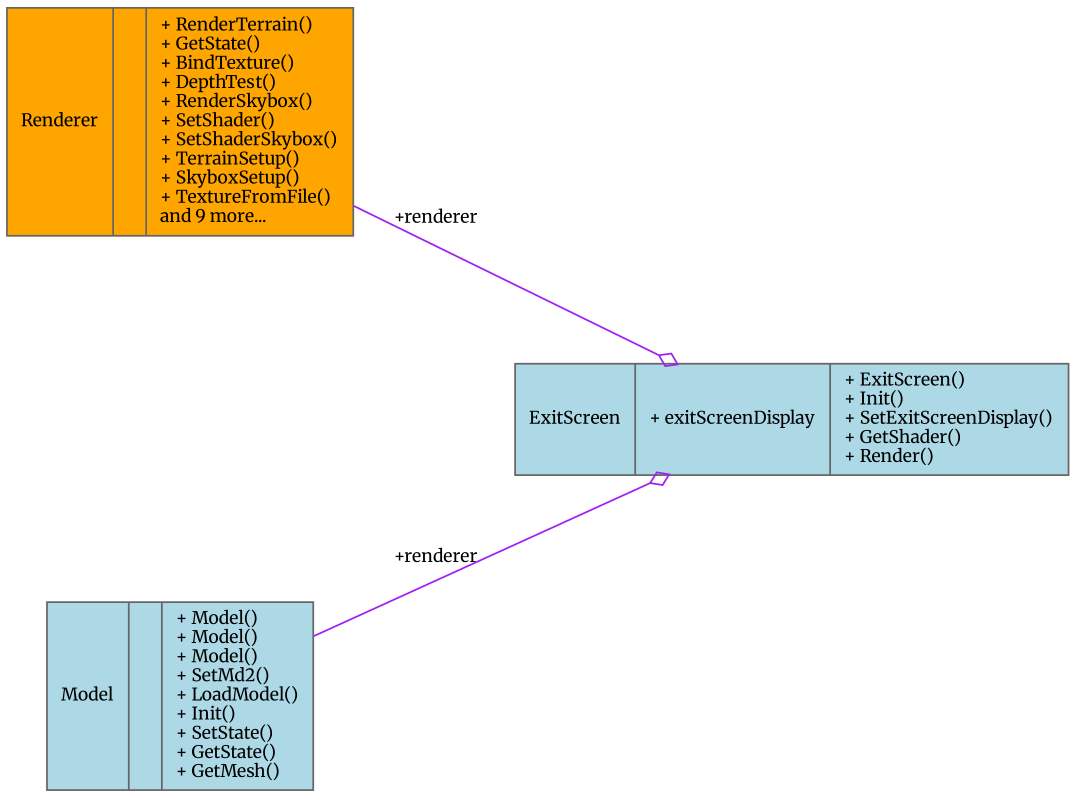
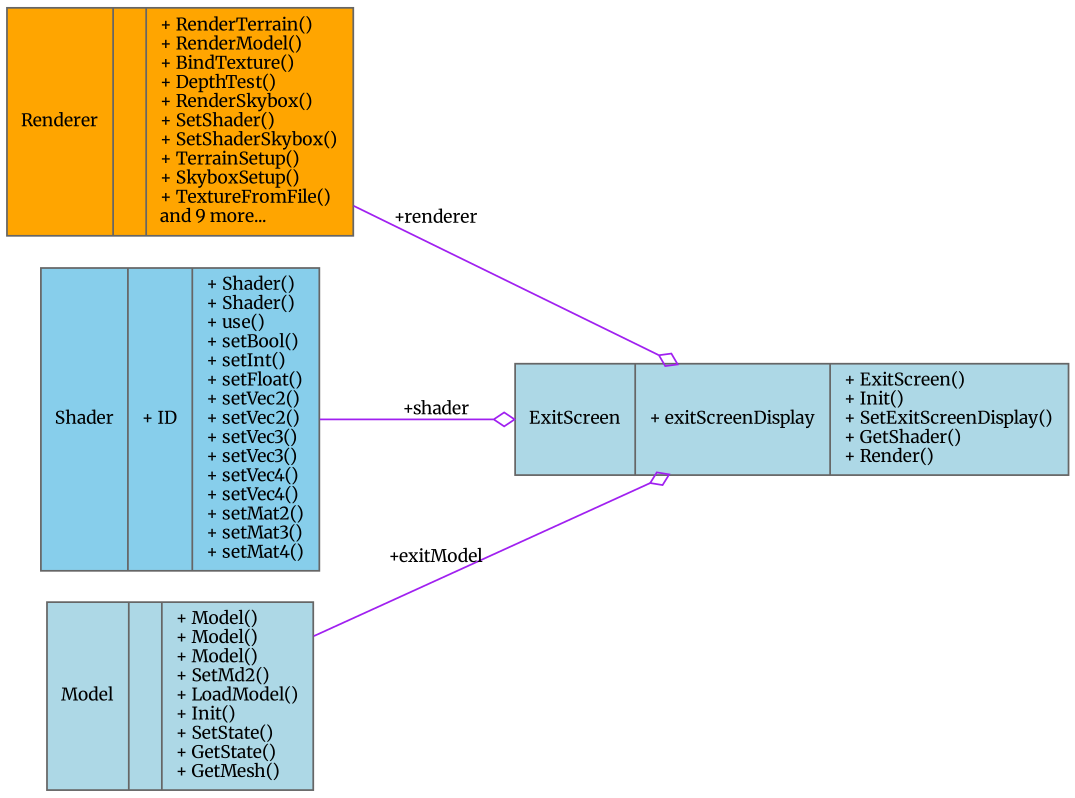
node "Renderer": text "+ GetState()" -> "+ RenderModel()"
node "Shader": added
edge "Model" -> "ExitScreen": label " +renderer" -> " +exitModel"
